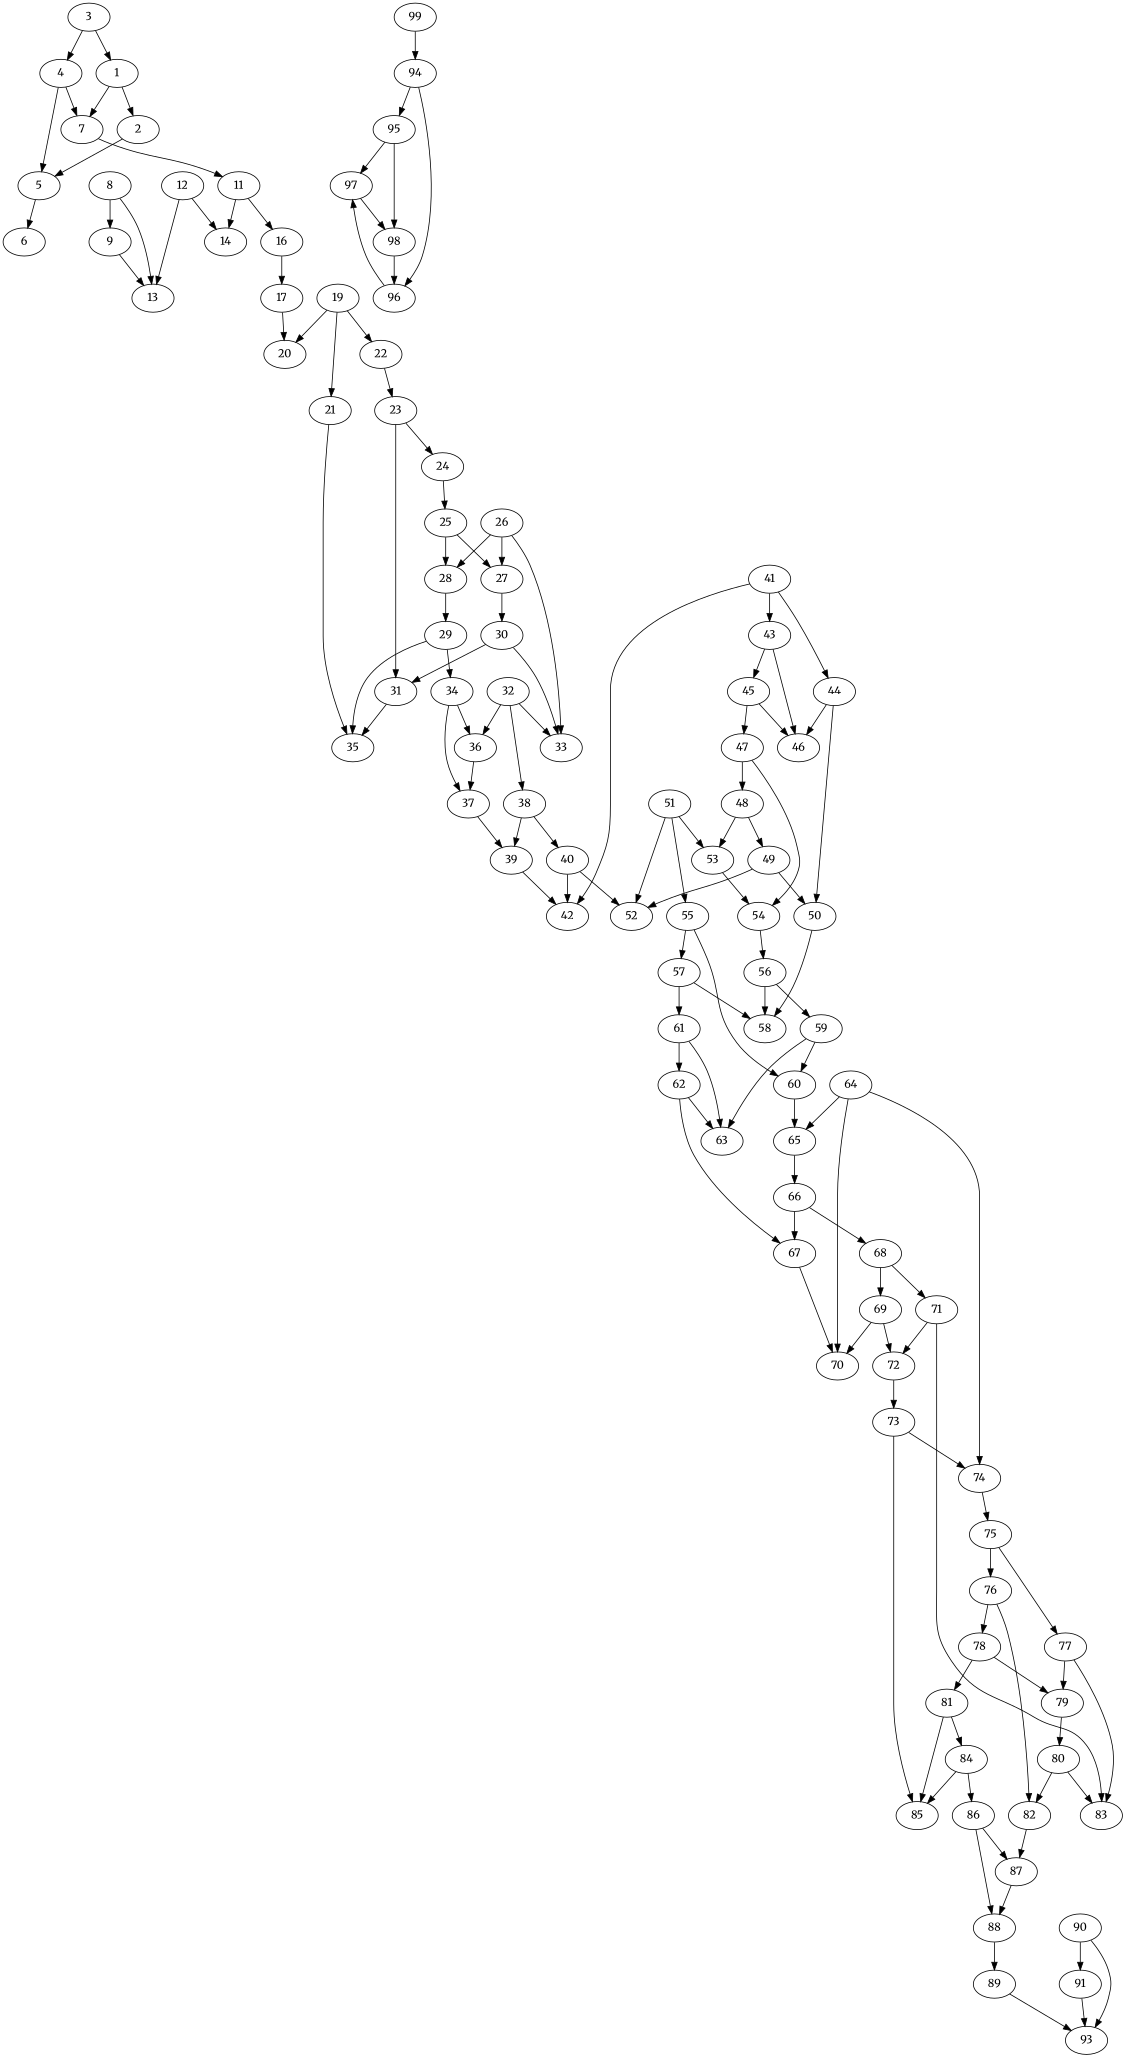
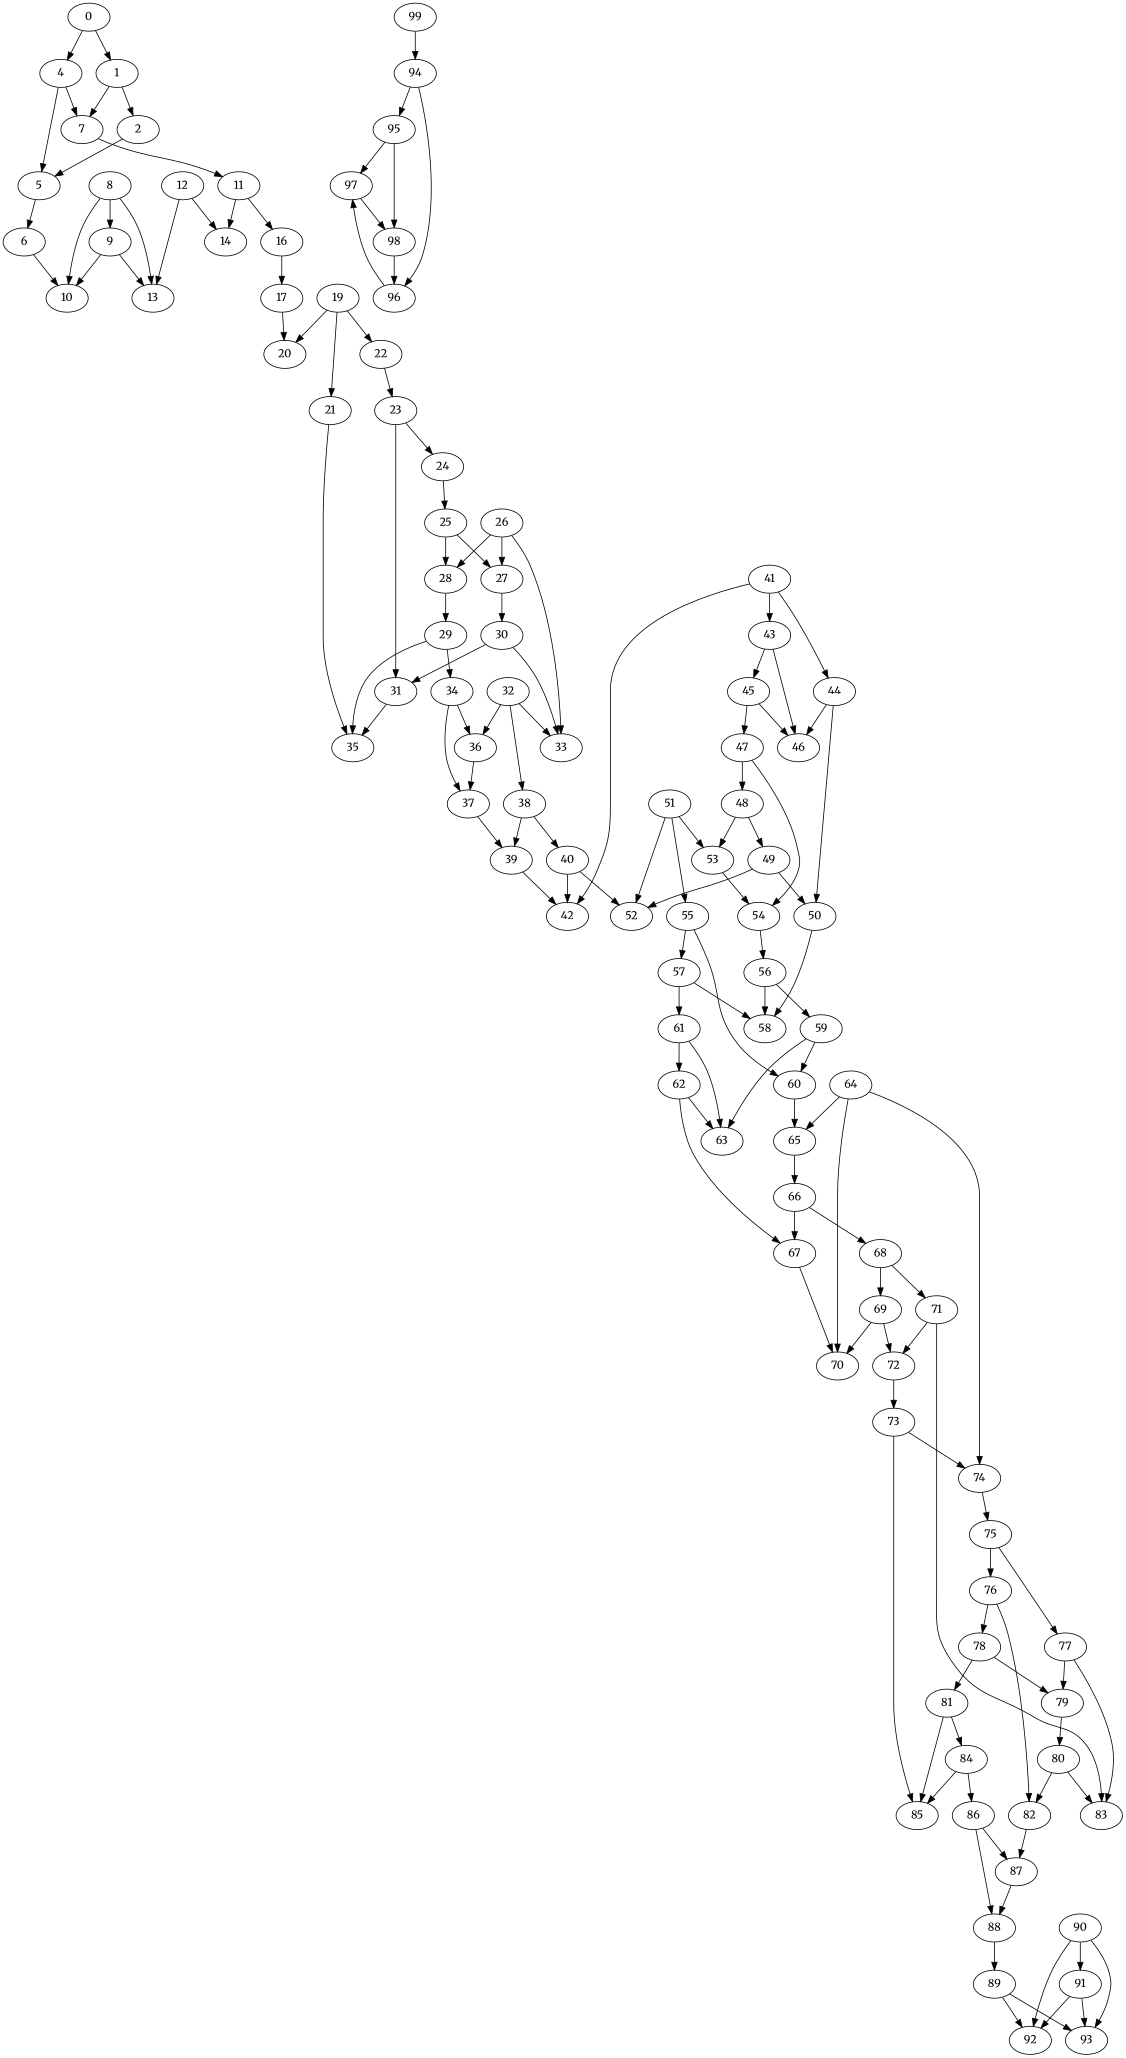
node "3": label "3" -> "0"
node "10": added
node "92": added
